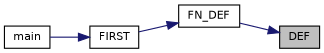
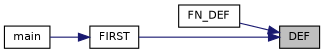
edge "FIRST" -> "FN_DEF": now "FIRST" -> "DEF"
